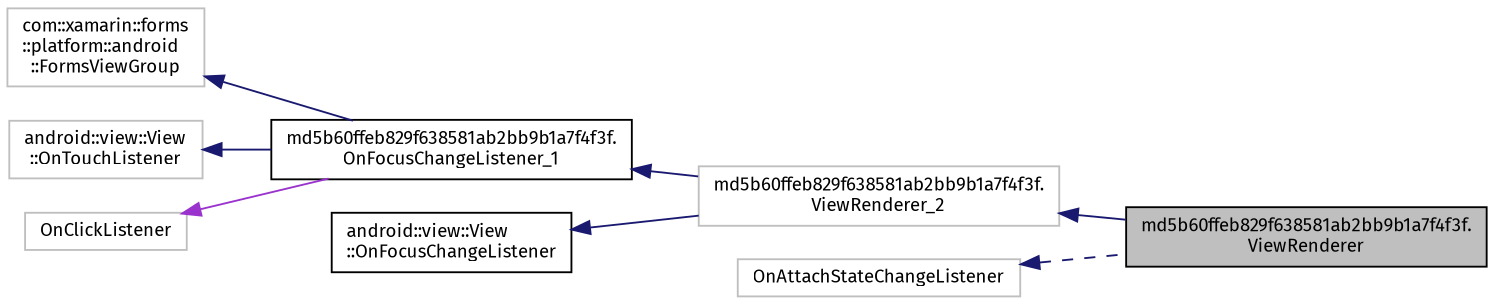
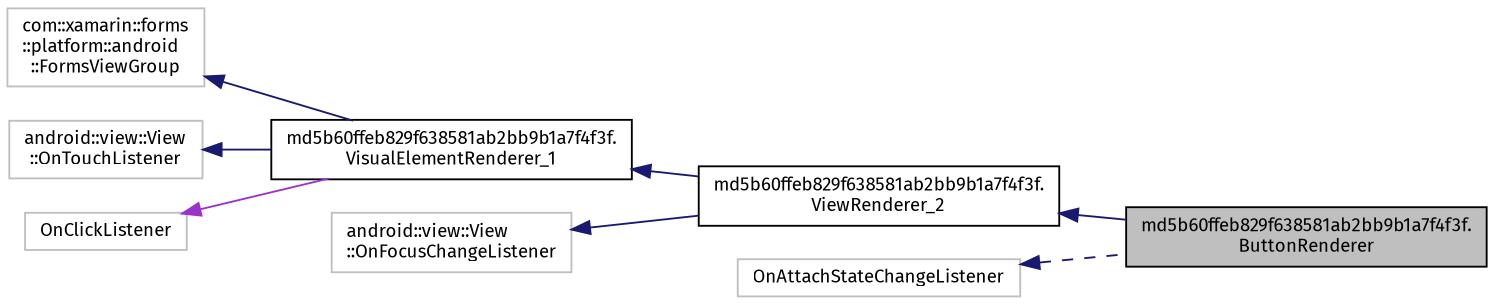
node "md5b60ffeb829f638581ab2bb9b1a7f4f3f. OnFocusChangeListener_1": label "md5b60ffeb829f638581ab2bb9b1a7f4f3f. OnFocusChangeListener_1" -> "md5b60ffeb829f638581ab2bb9b1a7f4f3f. VisualElementRenderer_1"
node "md5b60ffeb829f638581ab2bb9b1a7f4f3f. ViewRenderer_2": color grey75 -> black
node "md5b60ffeb829f638581ab2bb9b1a7f4f3f. ViewRenderer": label "md5b60ffeb829f638581ab2bb9b1a7f4f3f. ViewRenderer" -> "md5b60ffeb829f638581ab2bb9b1a7f4f3f. ButtonRenderer"
node "android::view::View ::OnFocusChangeListener": color black -> grey75
